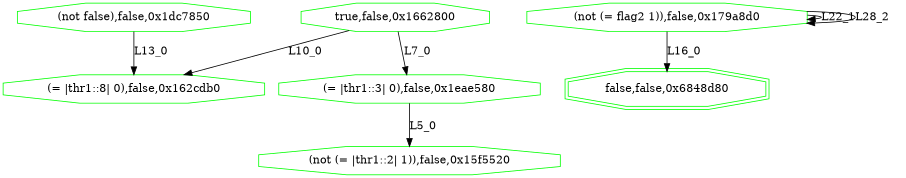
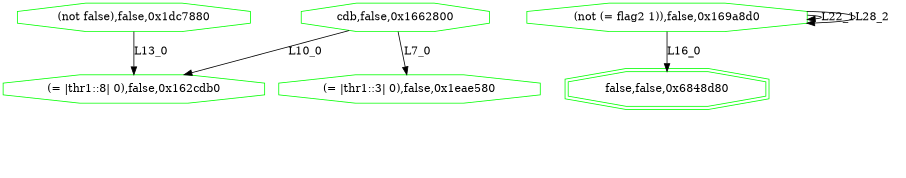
node "(not false),false,0x1dc7850": label "(not false),false,0x1dc7850" -> "(not false),false,0x1dc7880"
node "true,false,0x1662800": label "true,false,0x1662800" -> "cdb,false,0x1662800"
node "(not (= flag2 1)),false,0x179a8d0": label "(not (= flag2 1)),false,0x179a8d0" -> "(not (= flag2 1)),false,0x169a8d0"
node "(not (= |thr1::2| 1)),false,0x15f5520": removed
